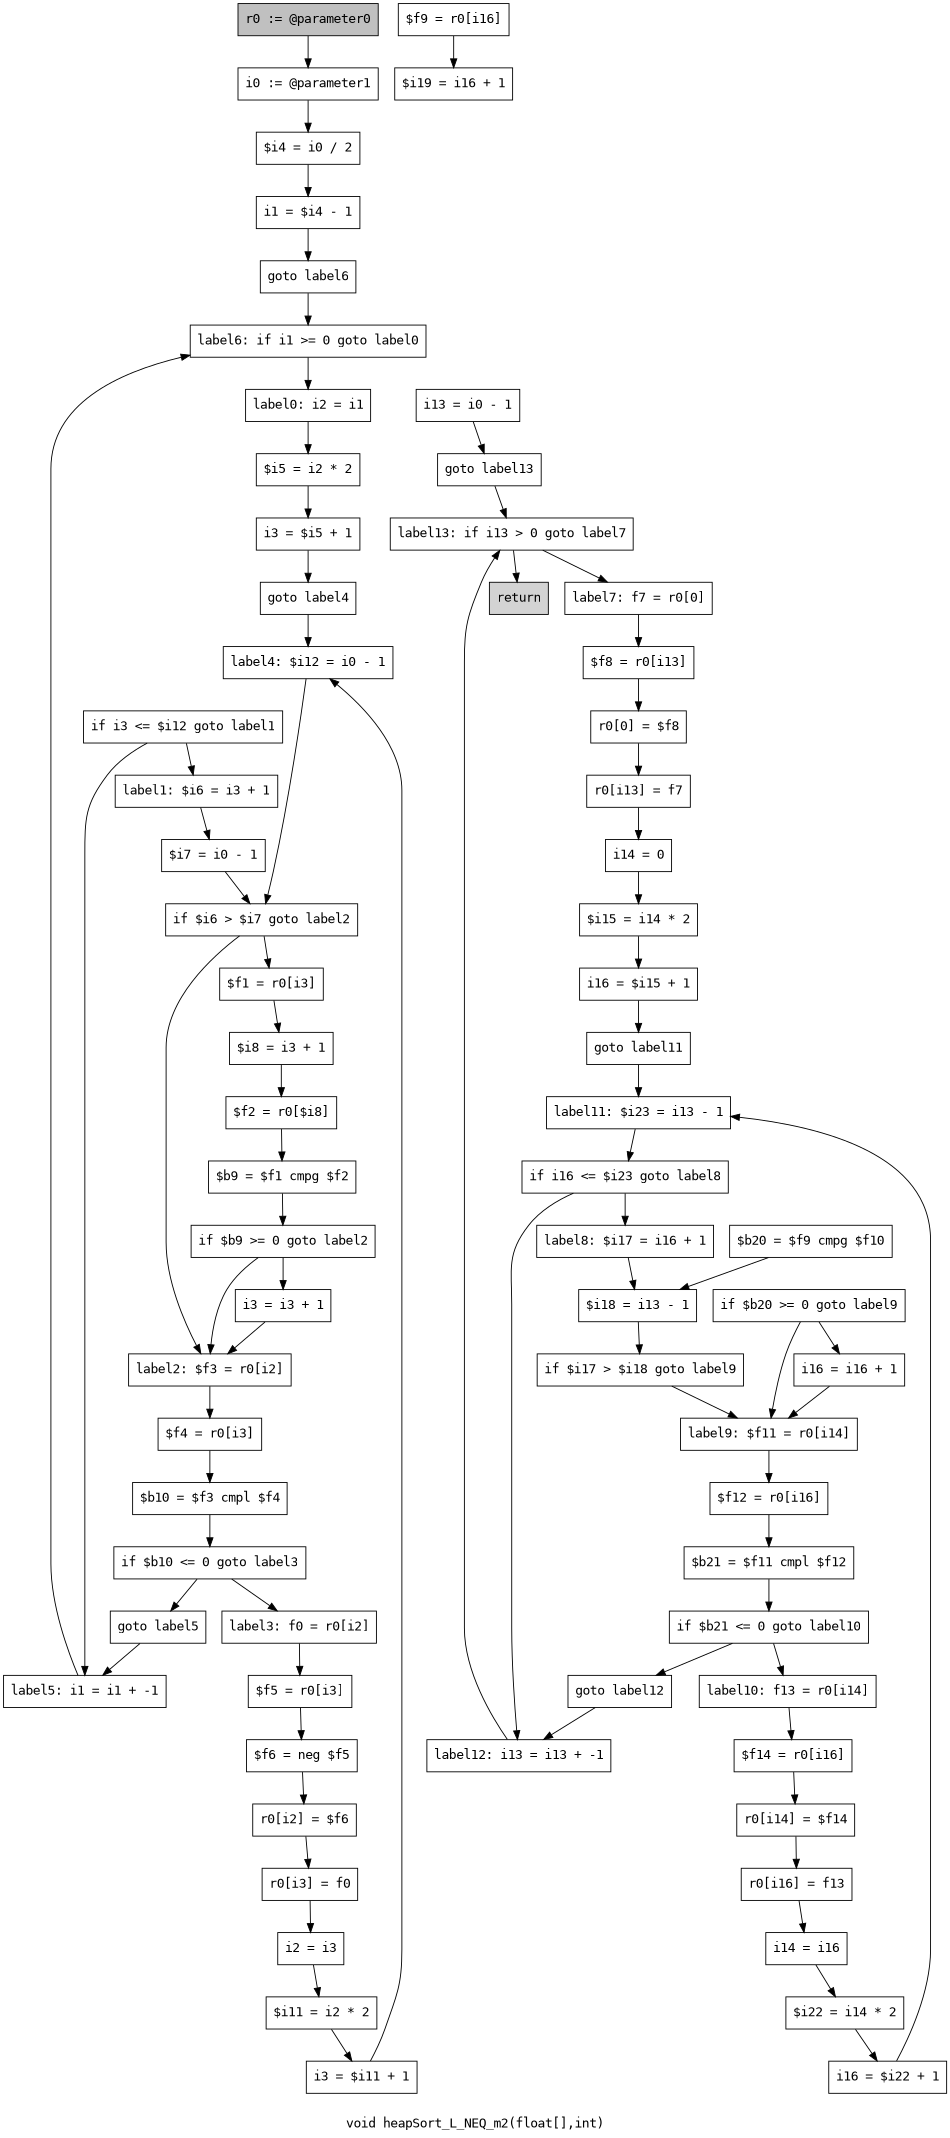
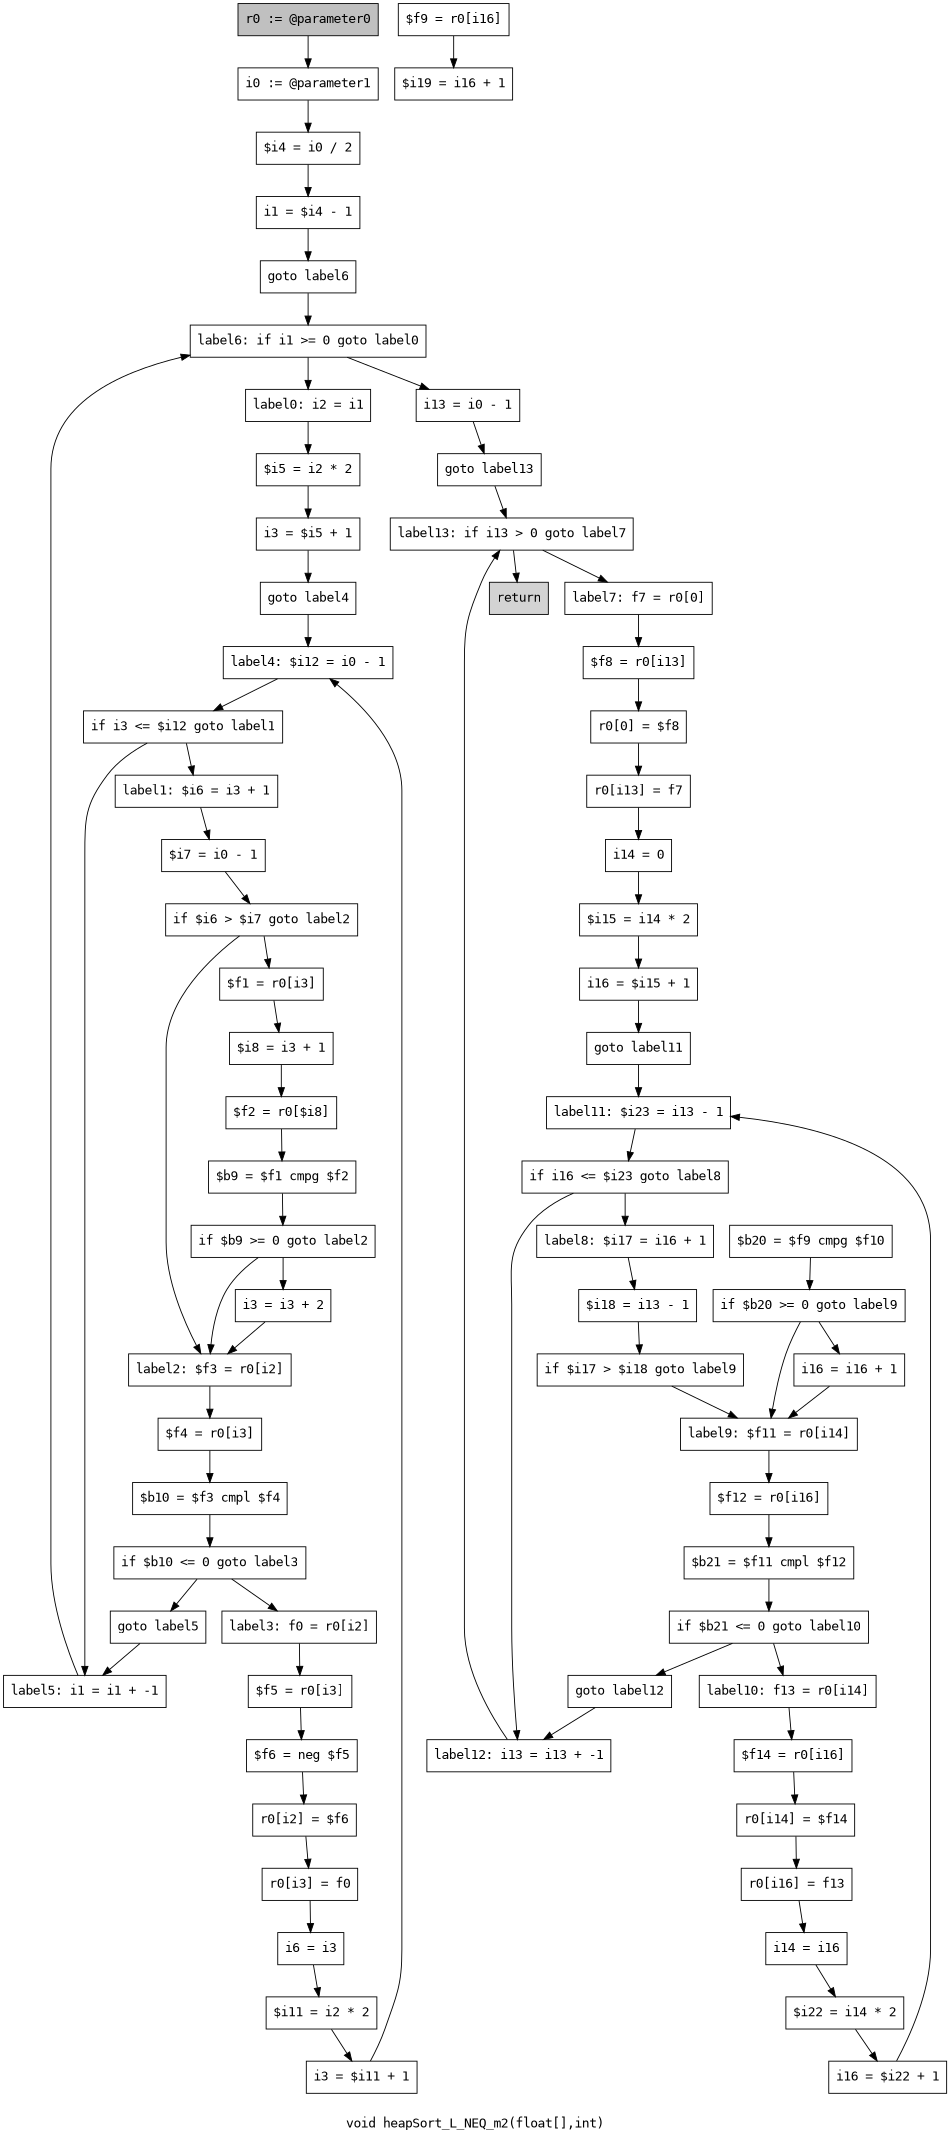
edge "label6: if i1 >= 0 goto label0" -> "i13 = i0 - 1": added
edge "label4: $i12 = i0 - 1" -> "if $i6 > $i7 goto label2": now "label4: $i12 = i0 - 1" -> "if i3 <= $i12 goto label1"
edge "$b20 = $f9 cmpg $f10" -> "$i18 = i13 - 1": now "$b20 = $f9 cmpg $f10" -> "if $b20 >= 0 goto label9"
node "i3 = i3 + 1": label "i3 = i3 + 1" -> "i3 = i3 + 2"
node "i2 = i3": label "i2 = i3" -> "i6 = i3"
